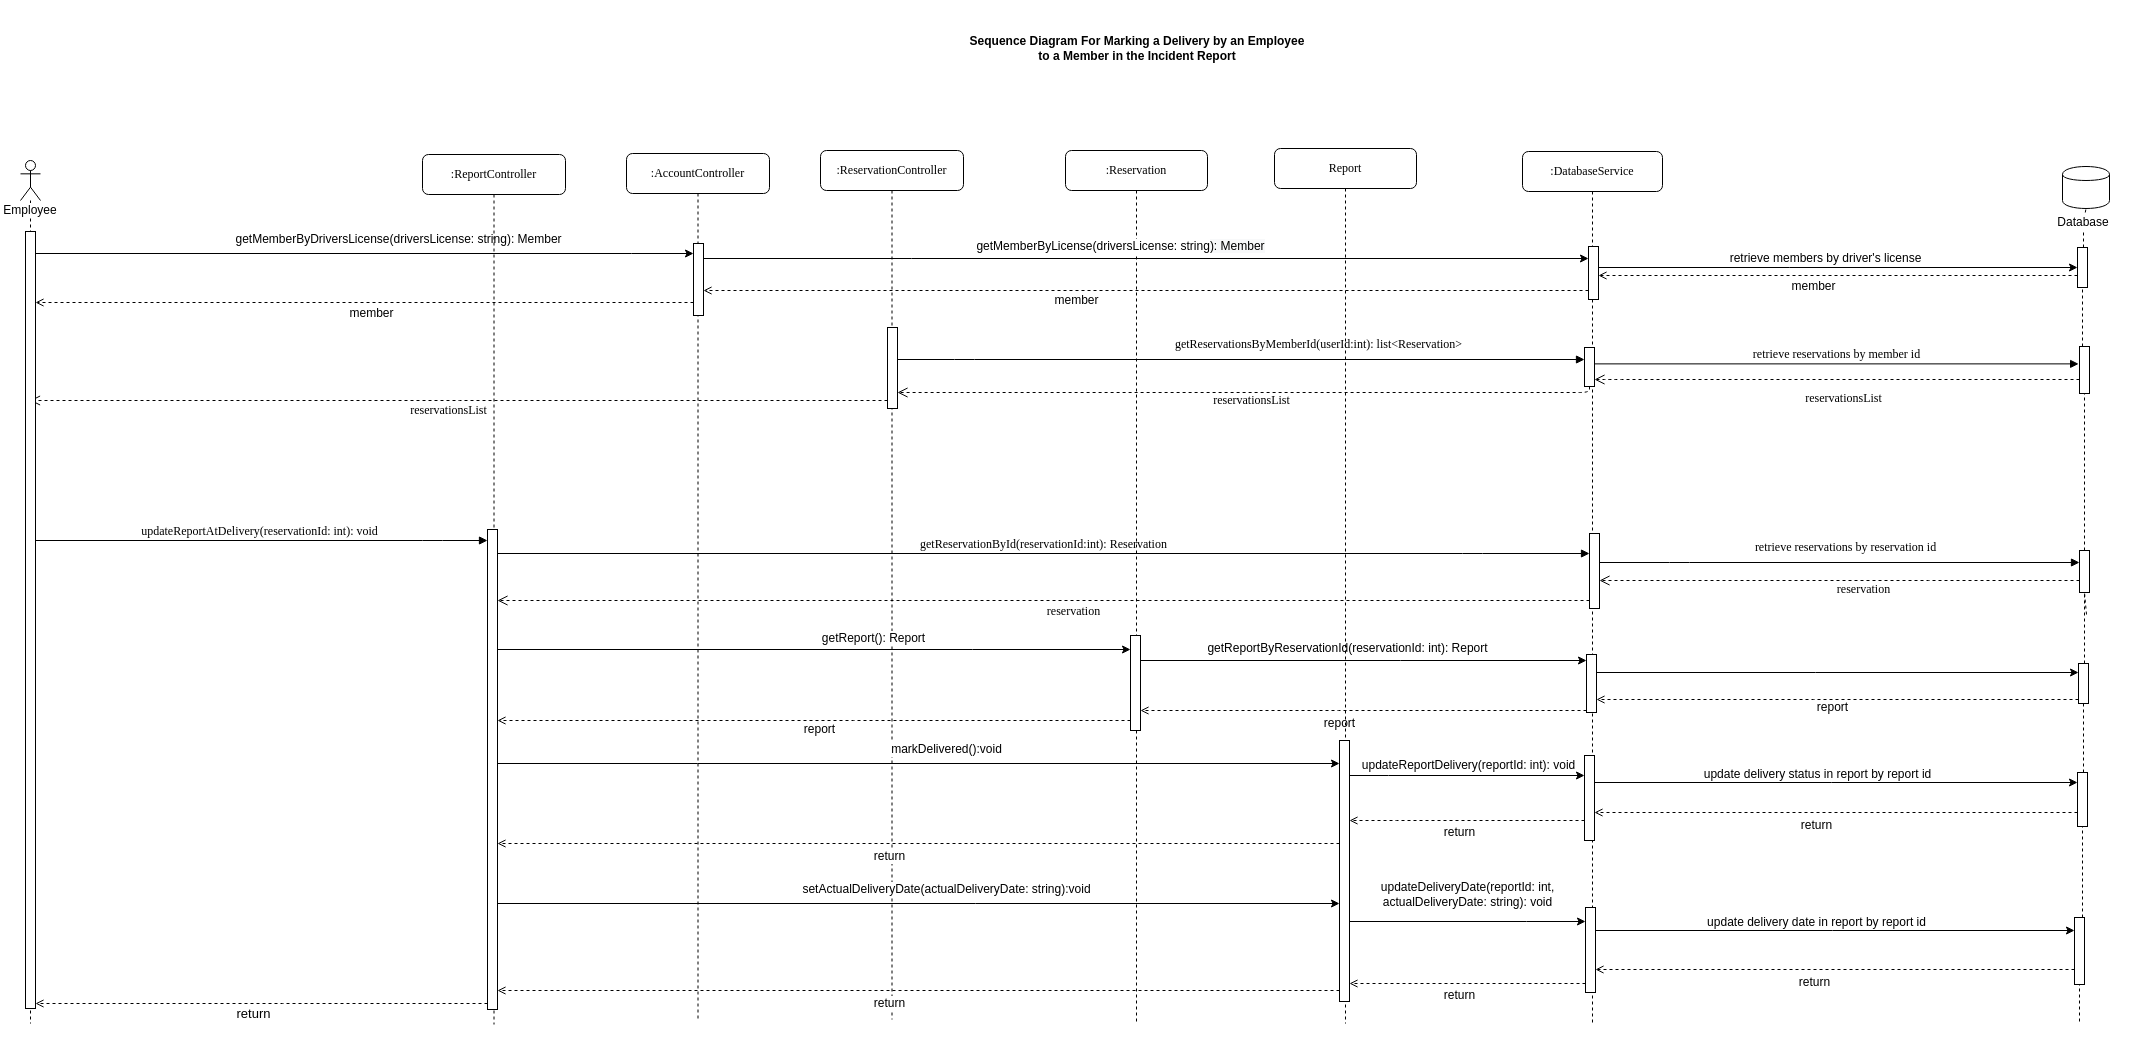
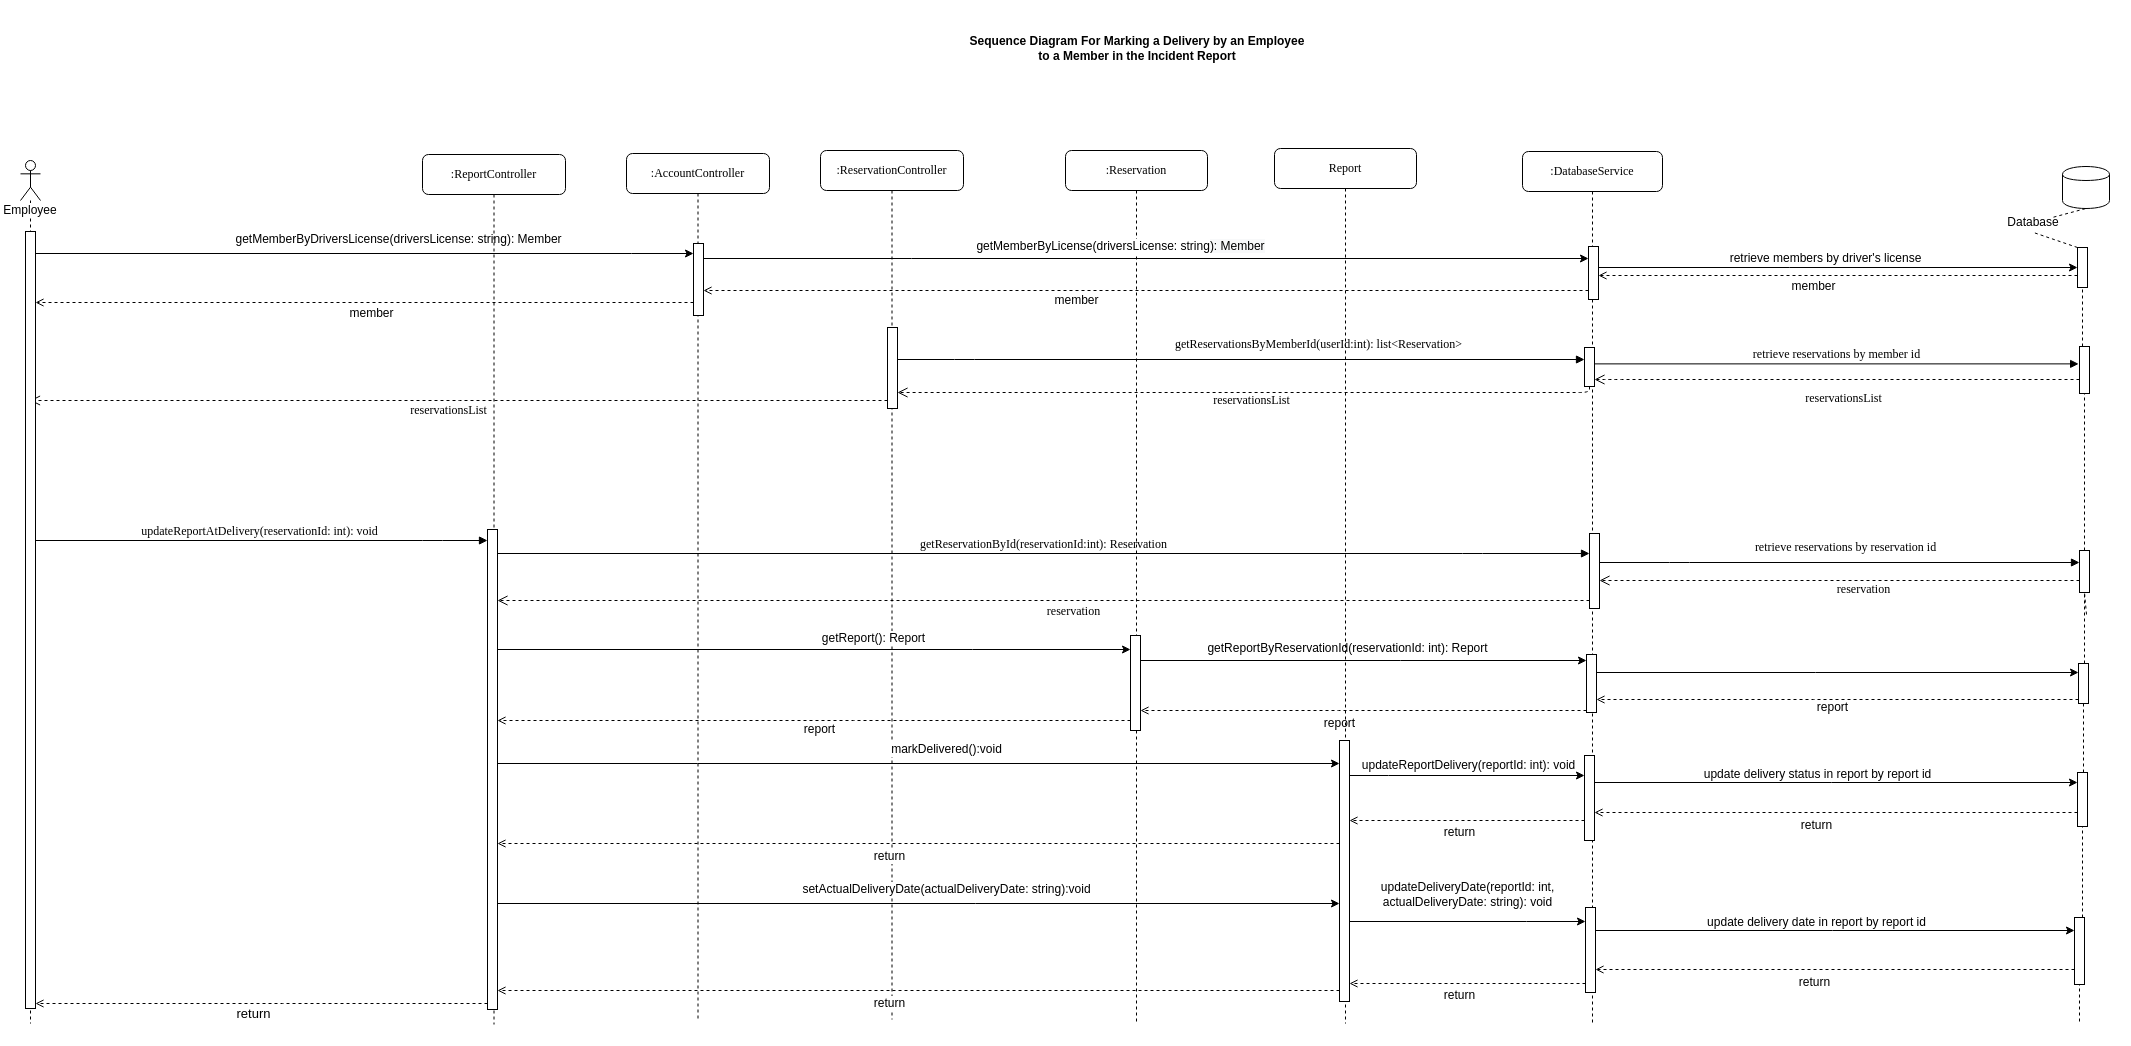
node "Database": moved (2084, 223) -> (2034, 223)
